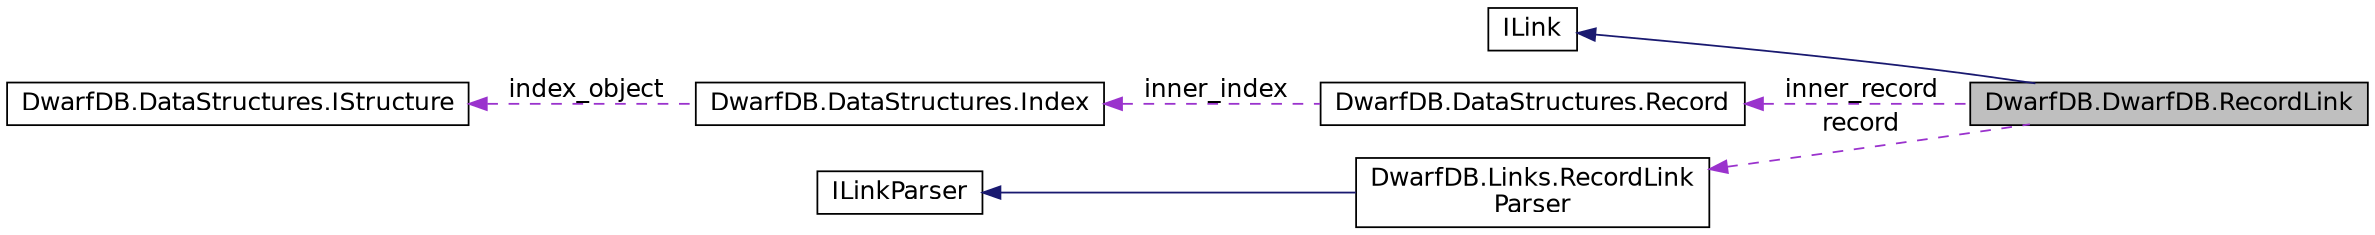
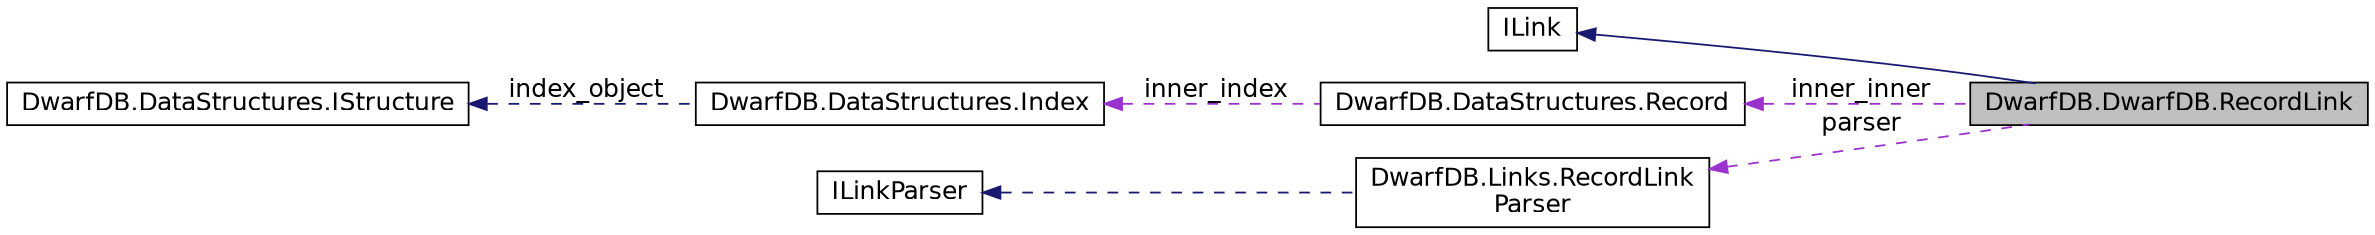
edge "DwarfDB.DwarfDB.RecordLink" -> "DwarfDB.DataStructures.Record": label " inner_record" -> " inner_inner"
edge "DwarfDB.DataStructures.Index" -> "DwarfDB.DataStructures.IStructure": color darkorchid3 -> midnightblue
edge "DwarfDB.DwarfDB.RecordLink" -> "DwarfDB.Links.RecordLink Parser": label " record" -> " parser"
edge "DwarfDB.Links.RecordLink Parser" -> "ILinkParser": style solid -> dashed
